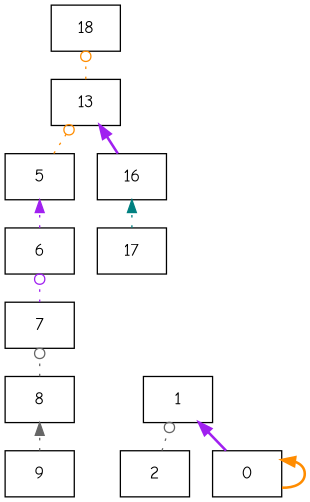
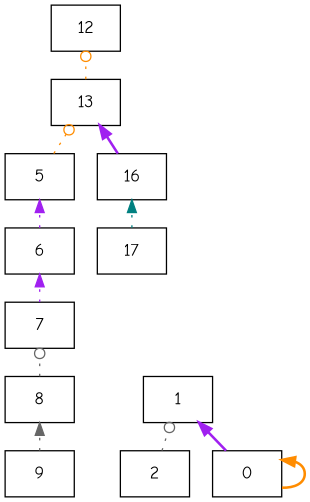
node "18": label "18" -> "12"
edge "7" -> "6": arrowhead odot -> normal
